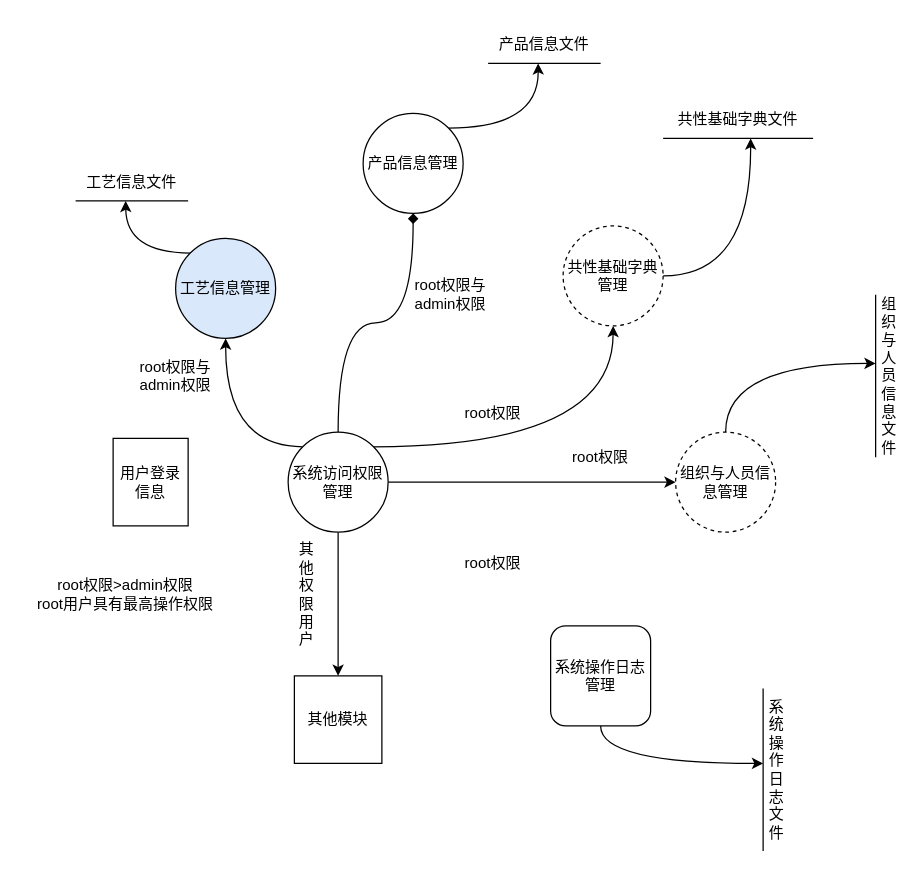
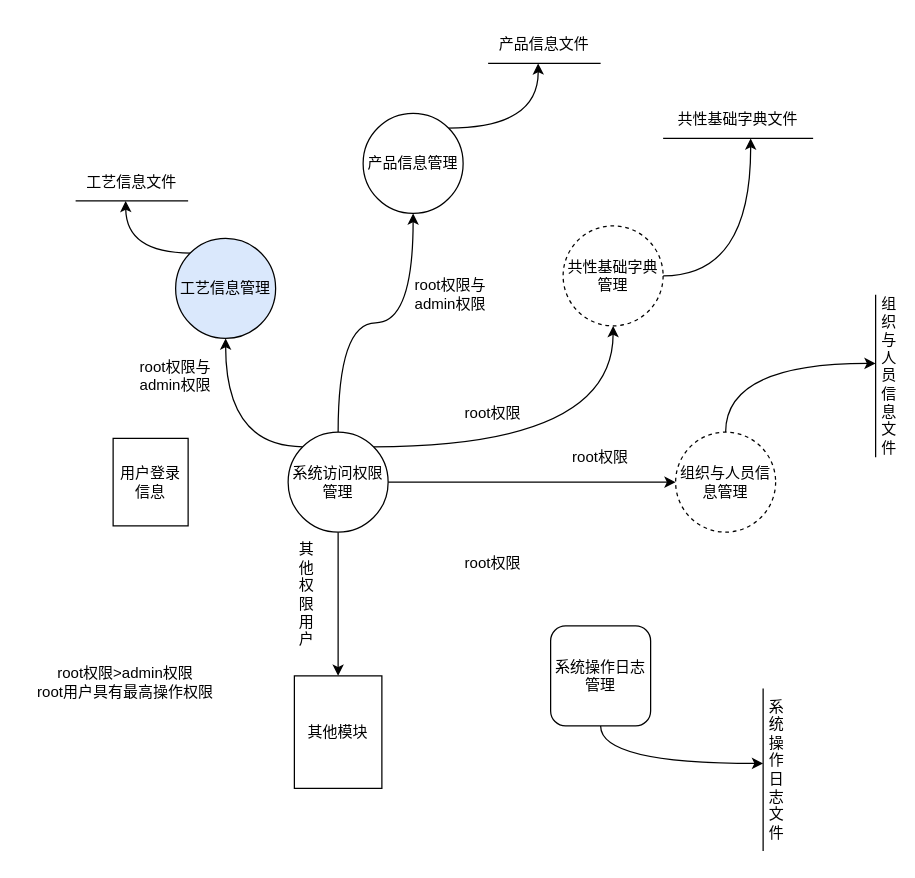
edge "系统访问权限管理" -> "产品信息管理": arrowhead diamond -> classic
node "root权限>admin权限 root用户具有最高操作权限": moved (126, 594) -> (126, 682)
node "其他模块": size 88x88 -> 88x113
